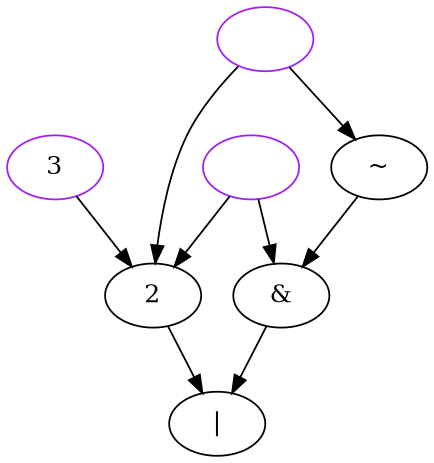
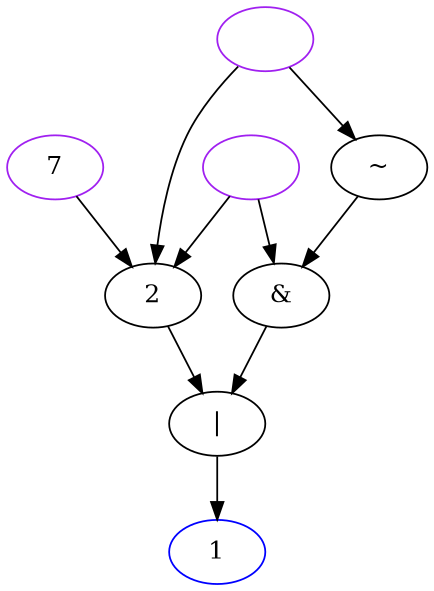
node "3": label "3" -> "7"
node "1": added
